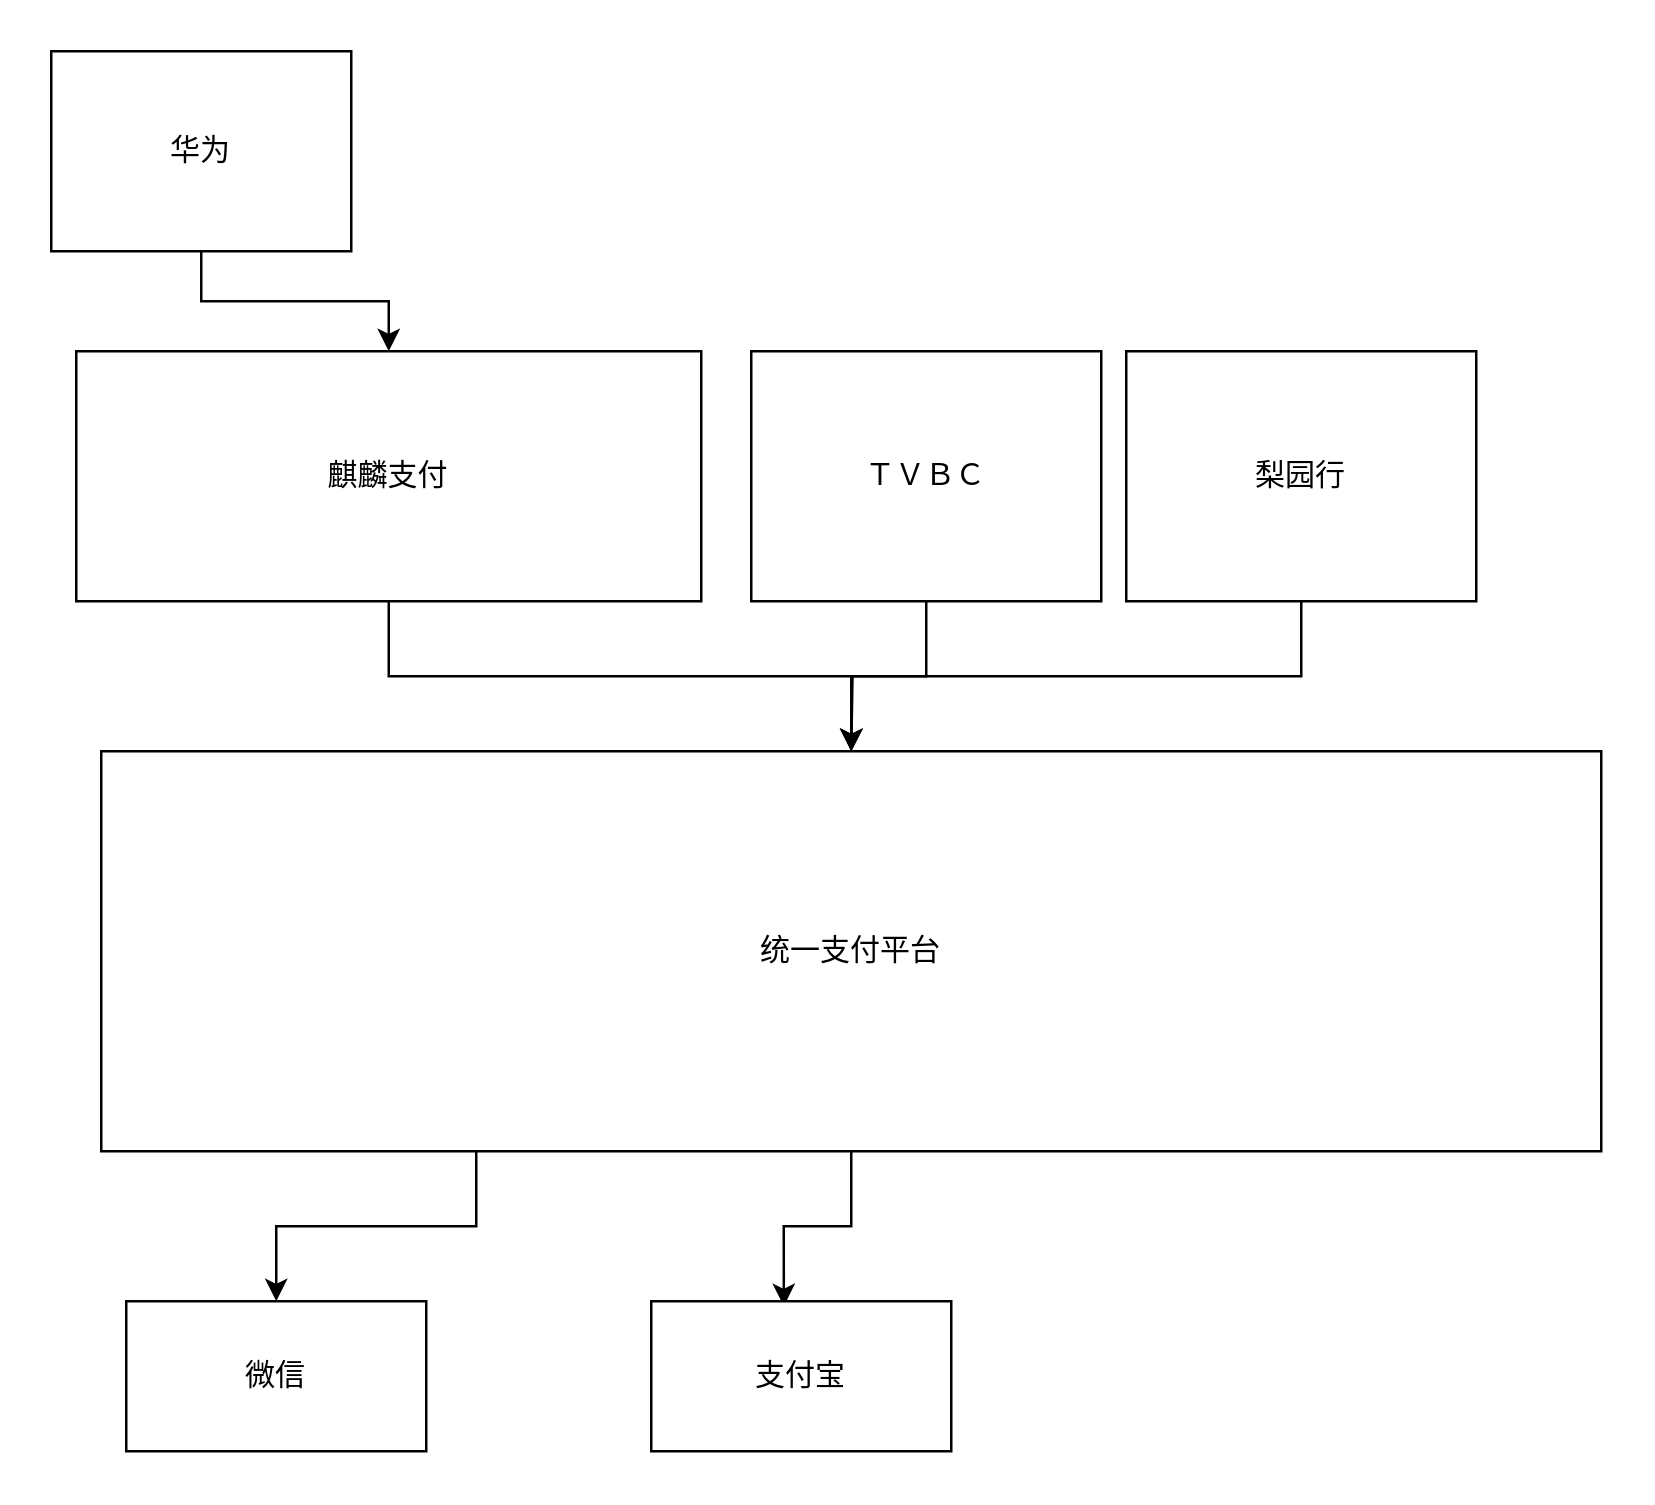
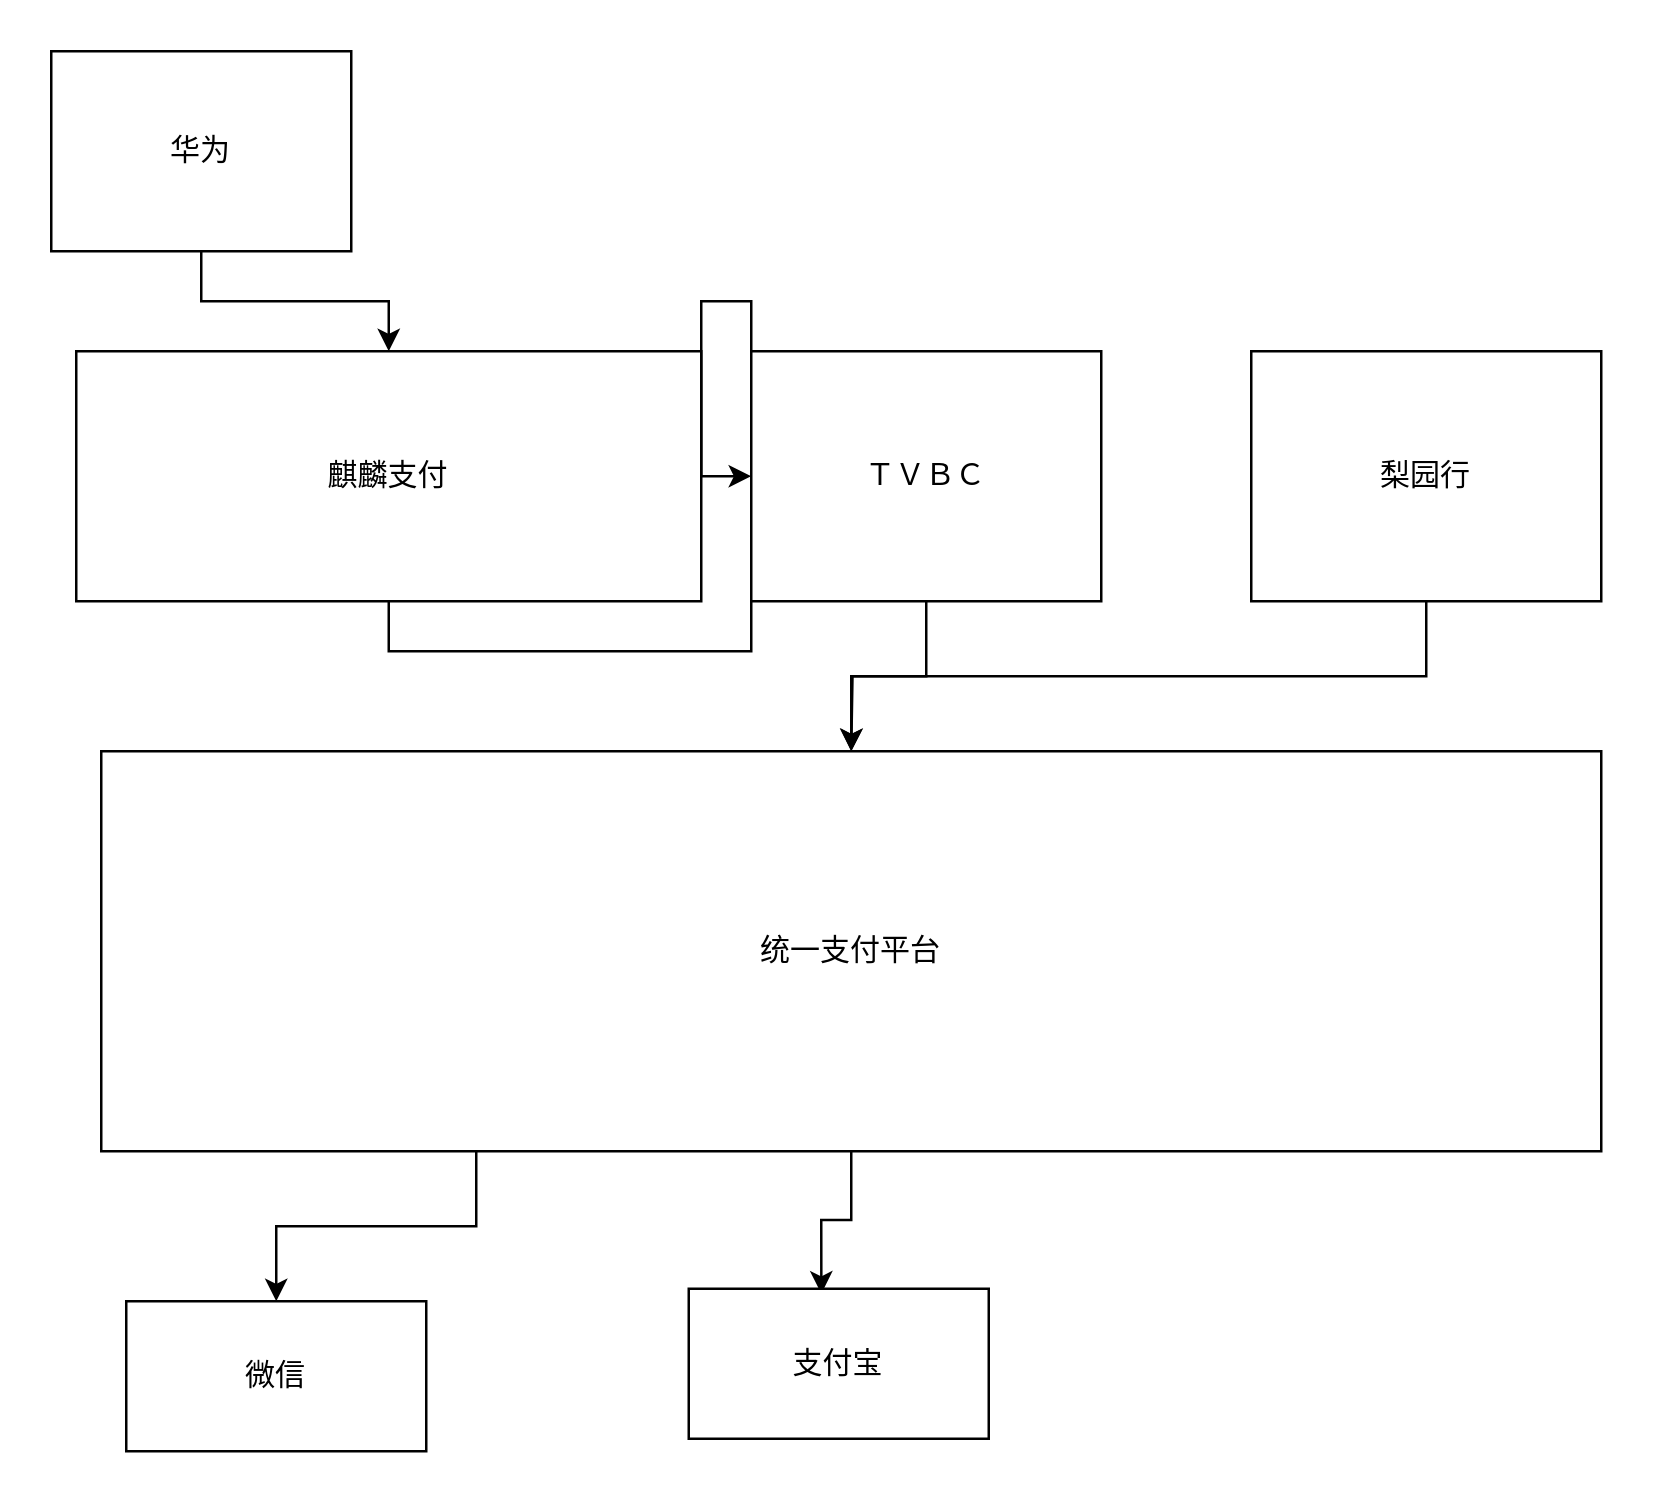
node "梨园行": moved (1301, 476) -> (1426, 476)
edge "麒麟支付" -> "统一支付平台": now "麒麟支付" -> "ＴＶＢＣ"
node "支付宝": moved (801, 1376) -> (839, 1364)
